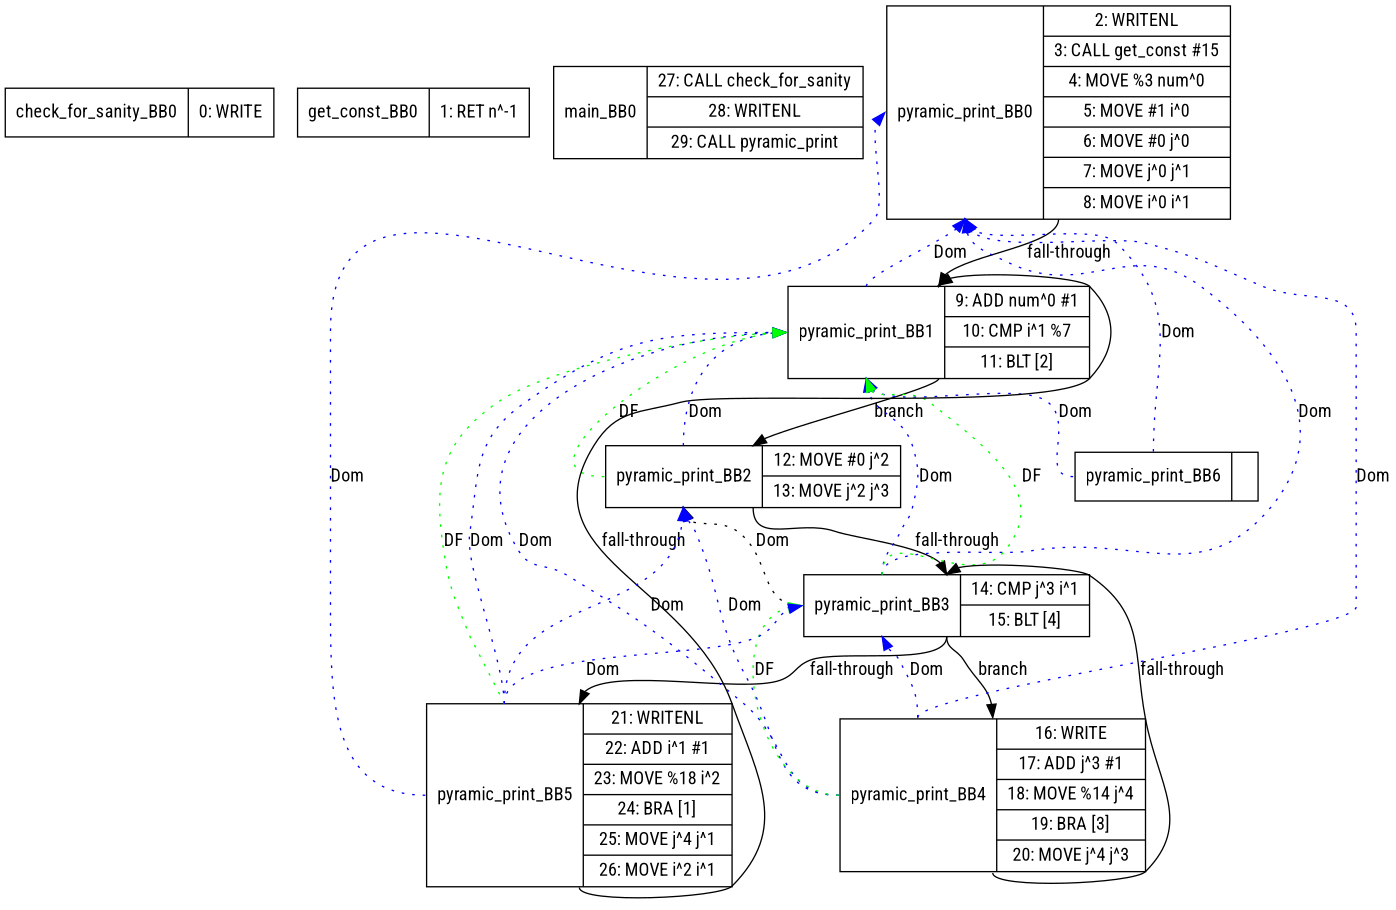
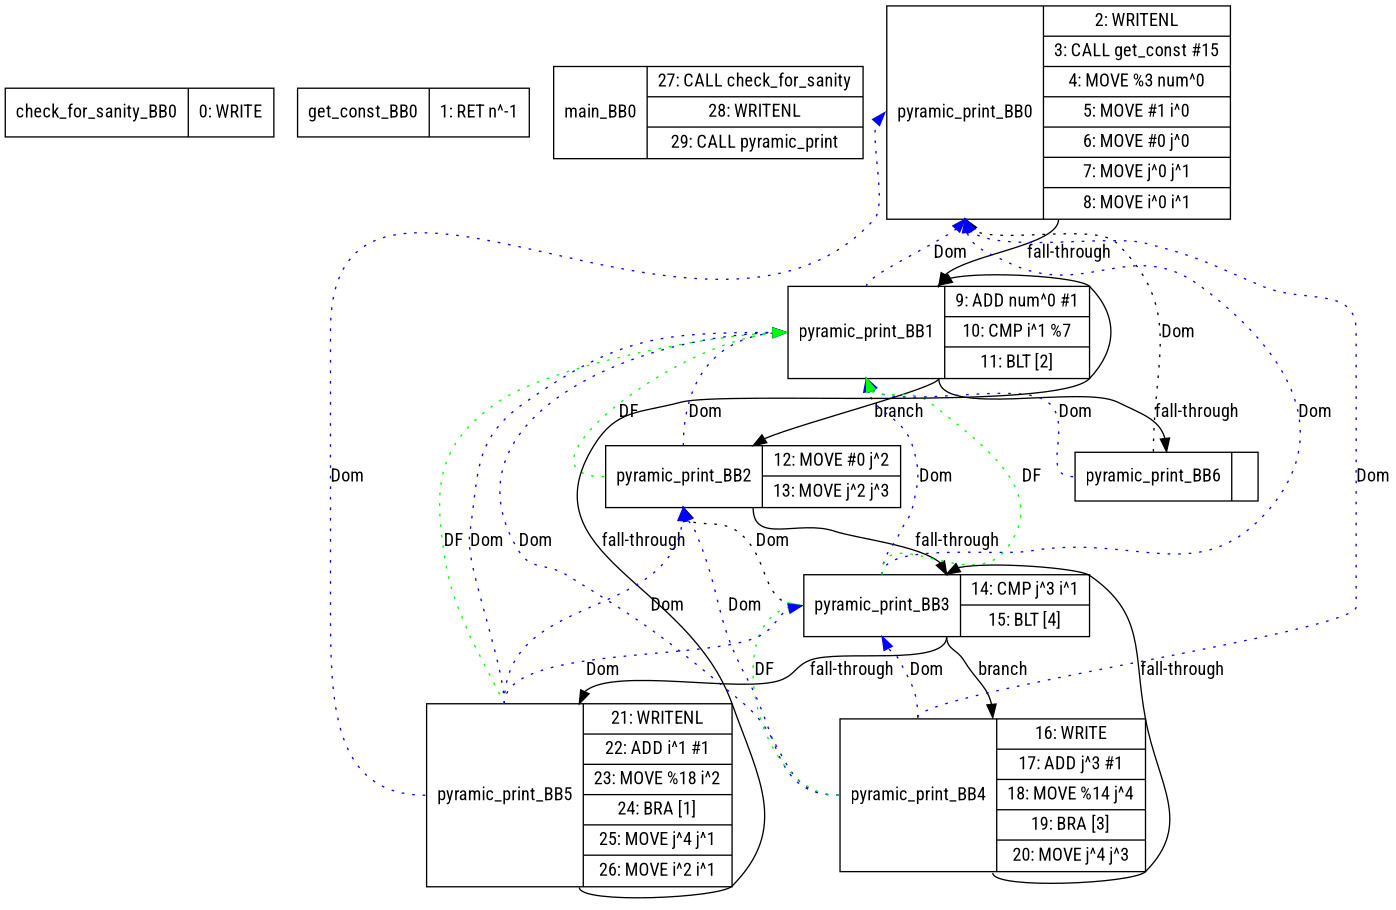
edge "pyramic_print_BB6" -> "pyramic_print_BB0": color blue -> black
edge "pyramic_print_BB1" -> "pyramic_print_BB6": added, label "fall-through"
